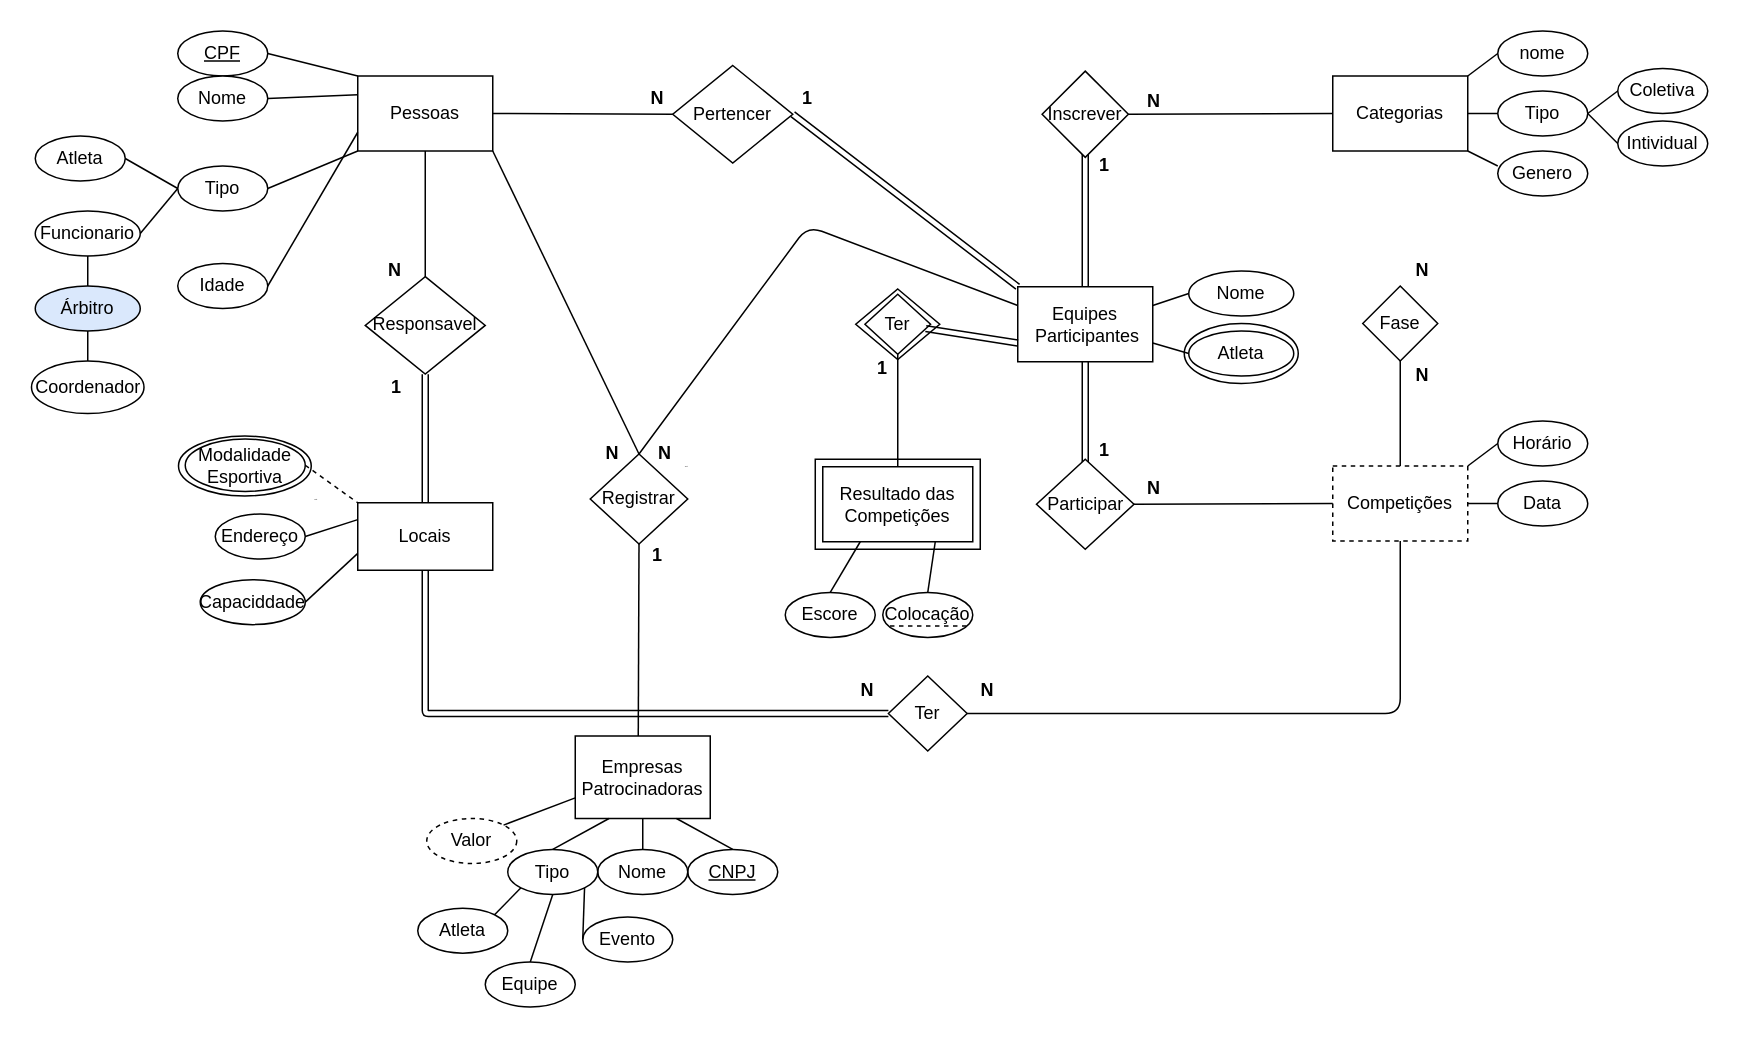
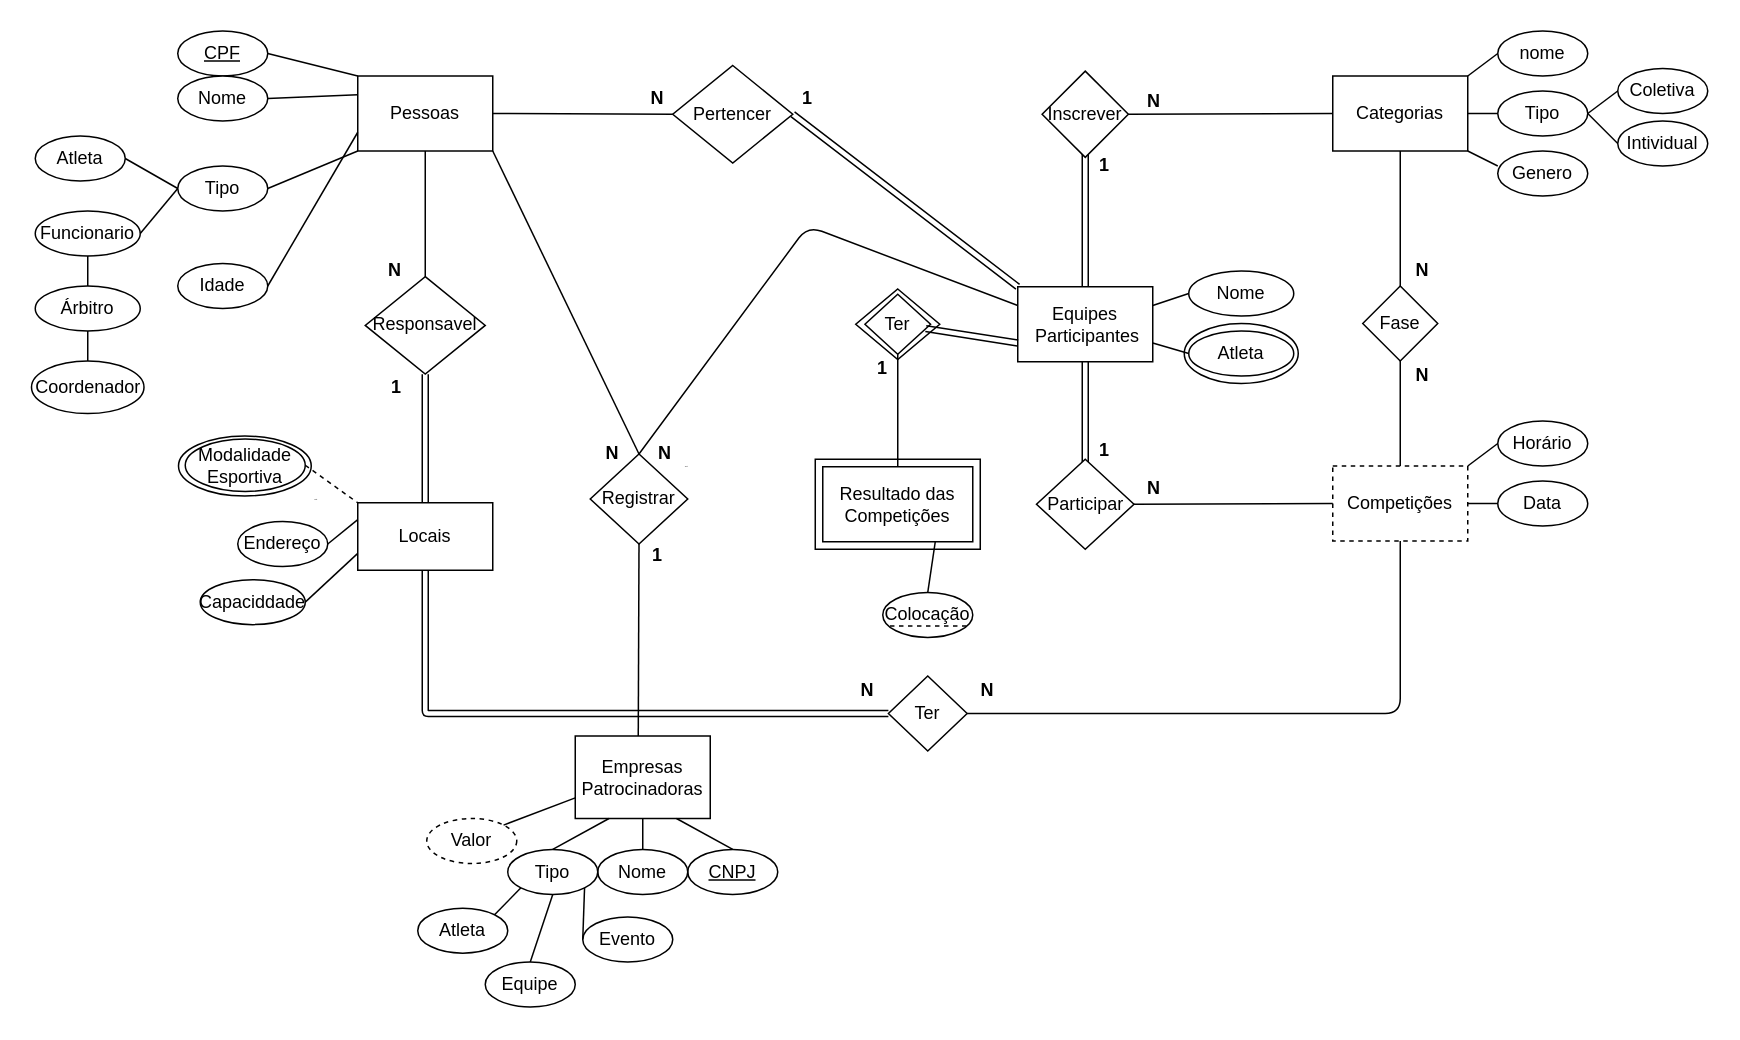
edge "Categorias" -- "Fase": added
node "Árbitro": fillcolor #dae8fc -> #ffffff
node "Endereço": moved (260, 536) -> (283, 544)
edge "Resultado das Competições" -- "Escore": removed
node "Escore": removed
